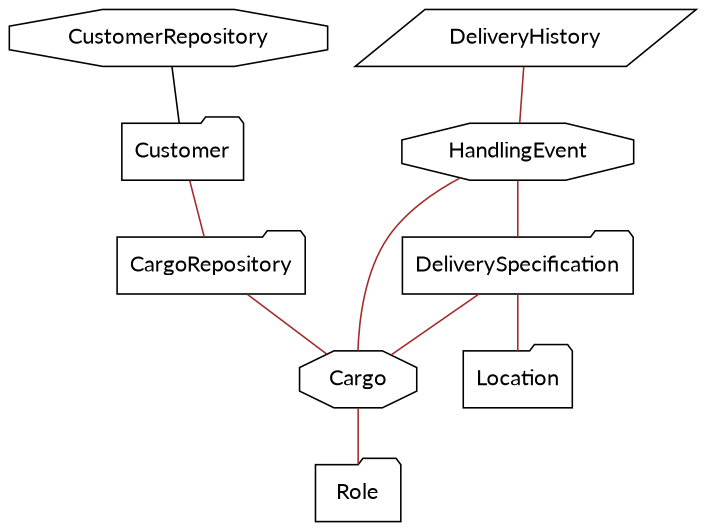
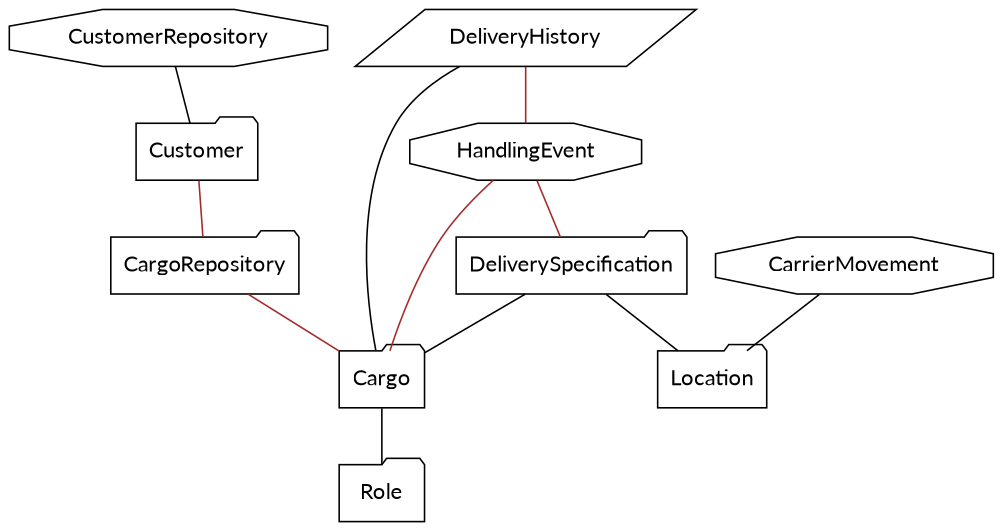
edge "DeliveryHistory" -- "Cargo": added
node "CarrierMovement": added
edge "DeliverySpecification" -- "Location": color brown -> black
edge "DeliverySpecification" -- "Cargo": color brown -> black
node "Cargo": shape octagon -> folder
edge "Cargo" -- "Role": color brown -> black
